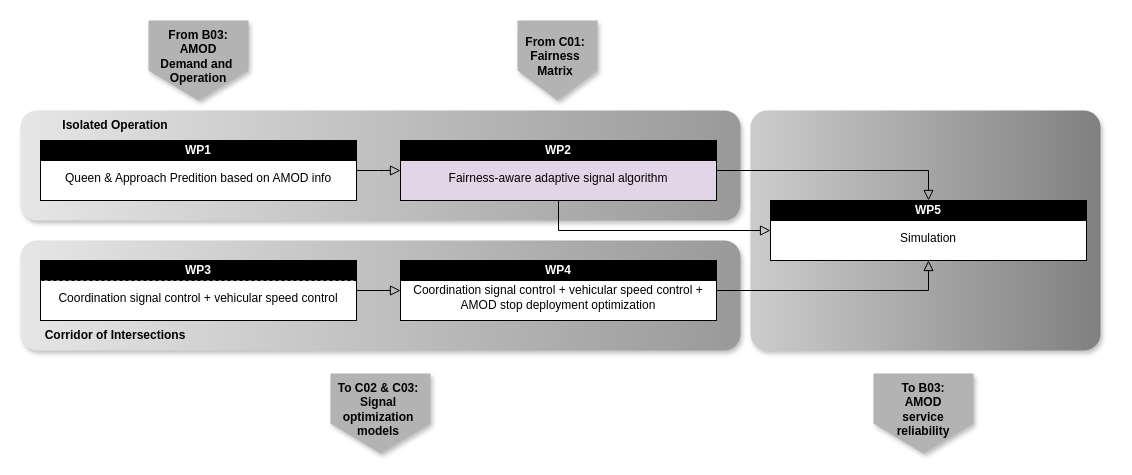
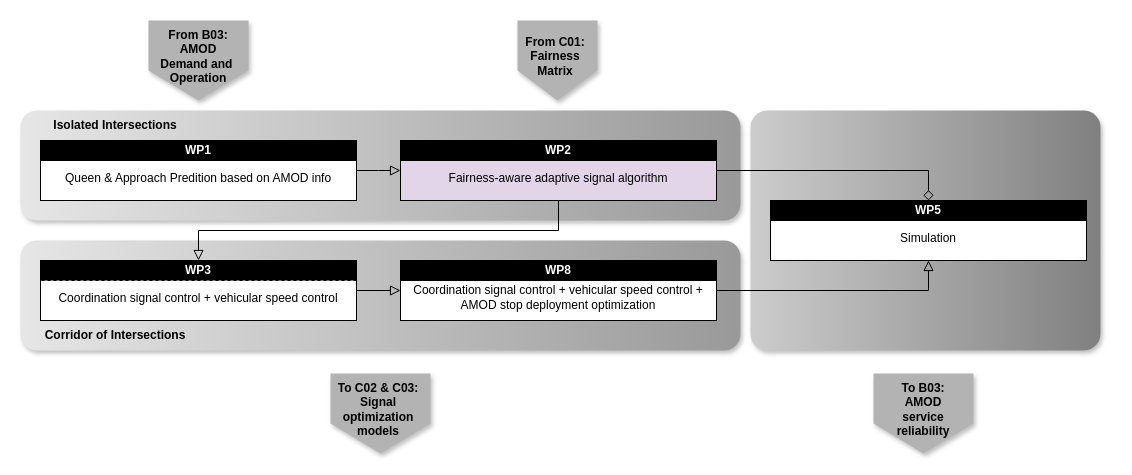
node "Isolated Operation": label "Isolated Operation" -> "Isolated Intersections"
edge "Fairness-aware adaptive signal algorithm" -> "WP5": arrowhead block -> diamond
edge "Fairness-aware adaptive signal algorithm" -> "Simulation": now "Fairness-aware adaptive signal algorithm" -> "WP3"
node "WP4": label "WP4" -> "WP8"
